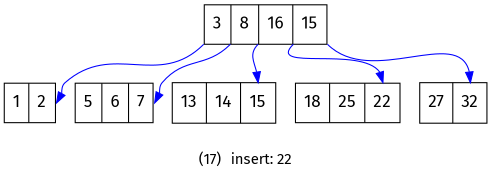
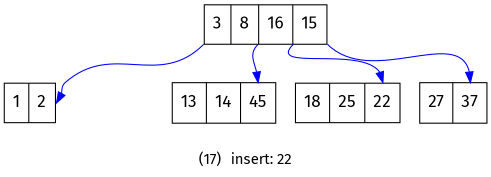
node "13": text "15" -> "45"
node "27": text "32" -> "37"
node "5": removed
